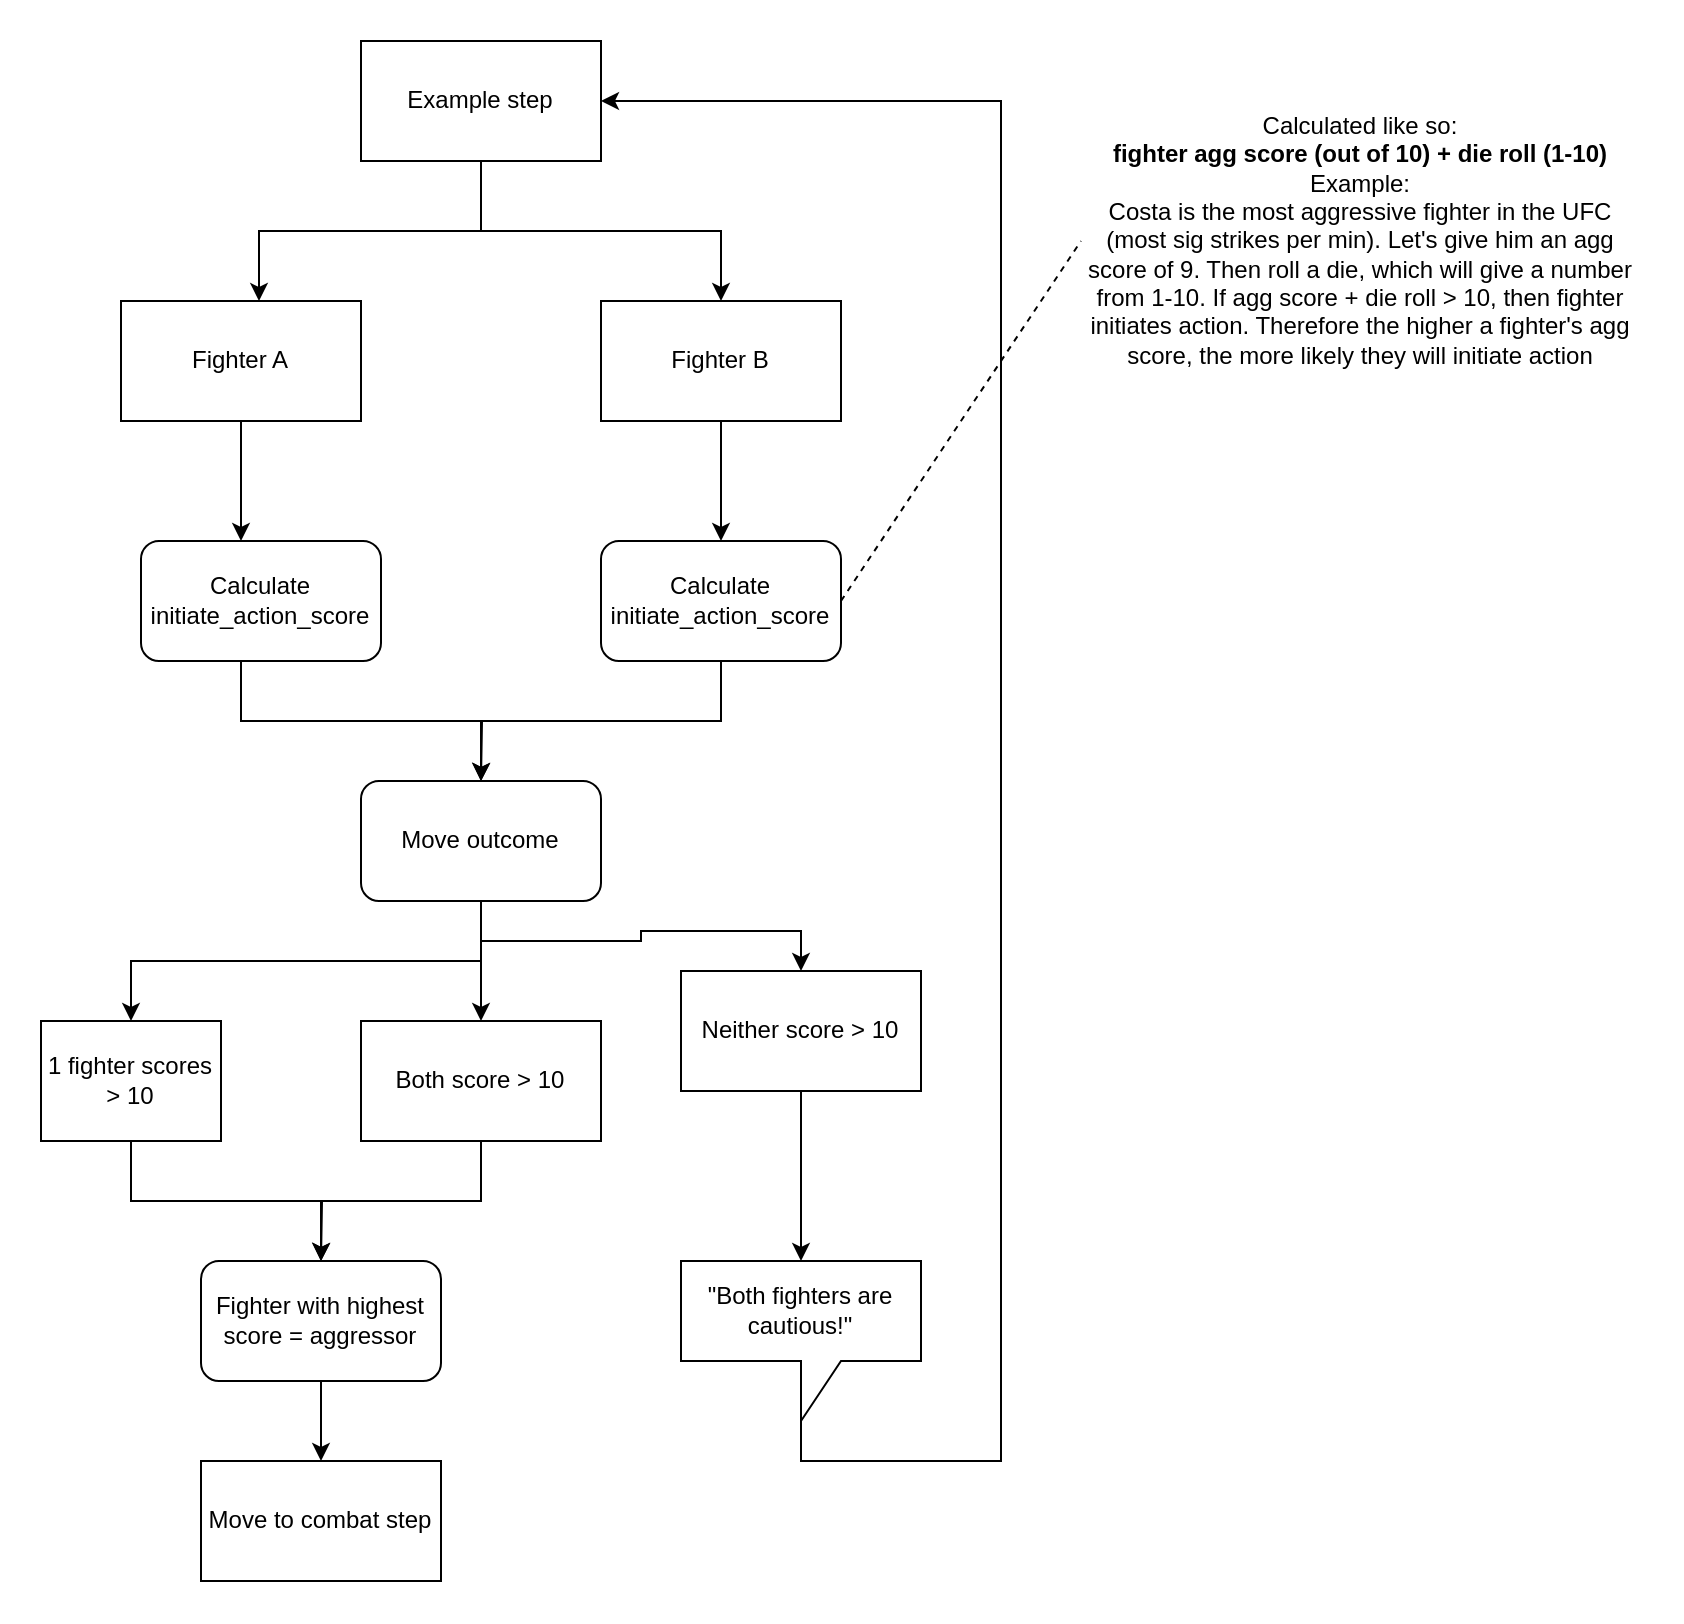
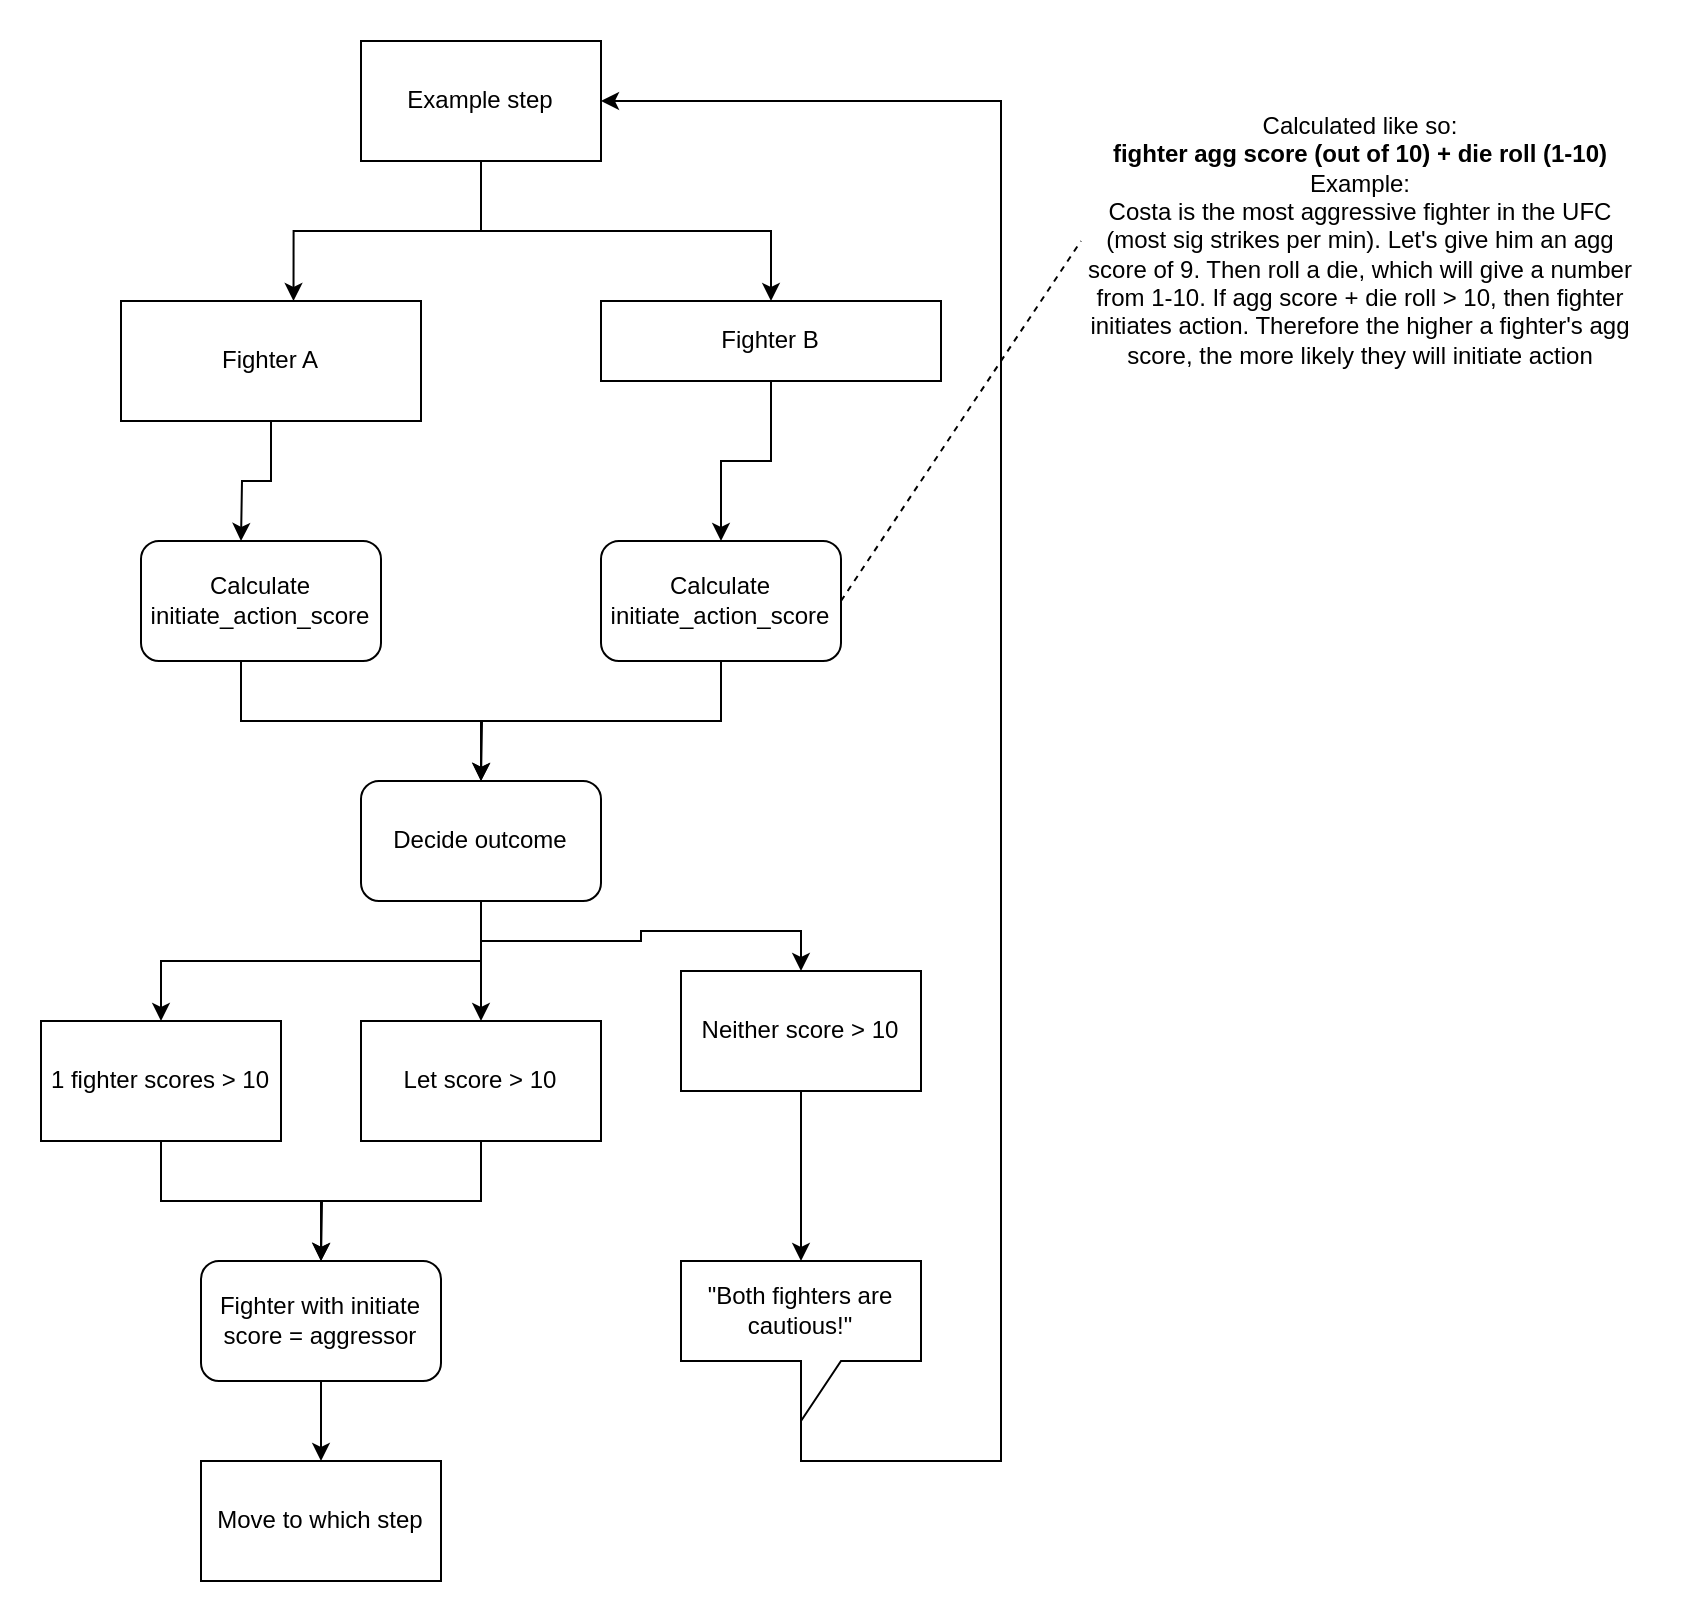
node "Fighter A": size 240x120 -> 300x120
node "Fighter B": size 240x120 -> 340x80
node "Move outcome": label "Move outcome" -> "Decide outcome"
node "1 fighter scores > 10": size 180x120 -> 240x120
node "Both score > 10": label "Both score > 10" -> "Let score > 10"
node "Fighter with highest score = aggressor": label "Fighter with highest score = aggressor" -> "Fighter with initiate score = aggressor"
node "Move to combat step": label "Move to combat step" -> "Move to which step"
